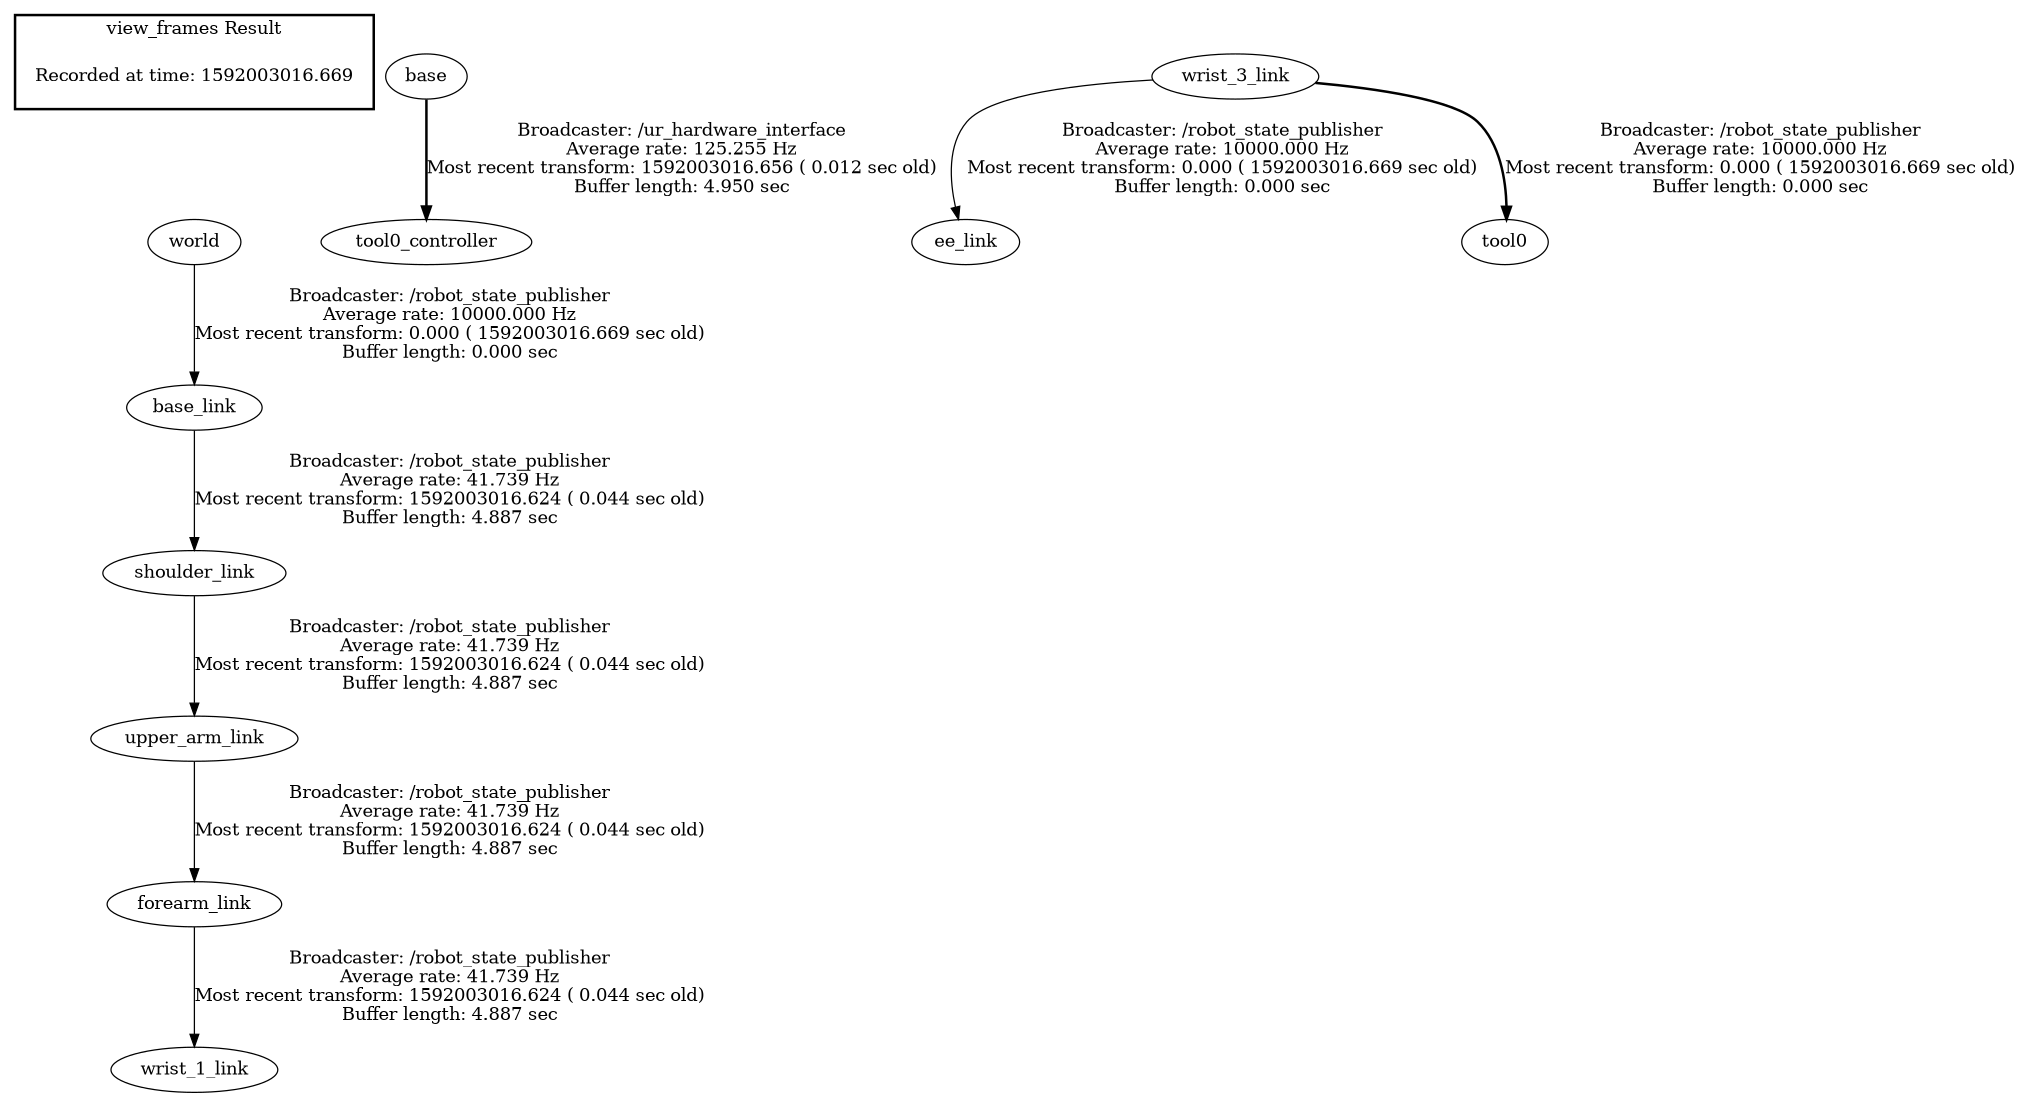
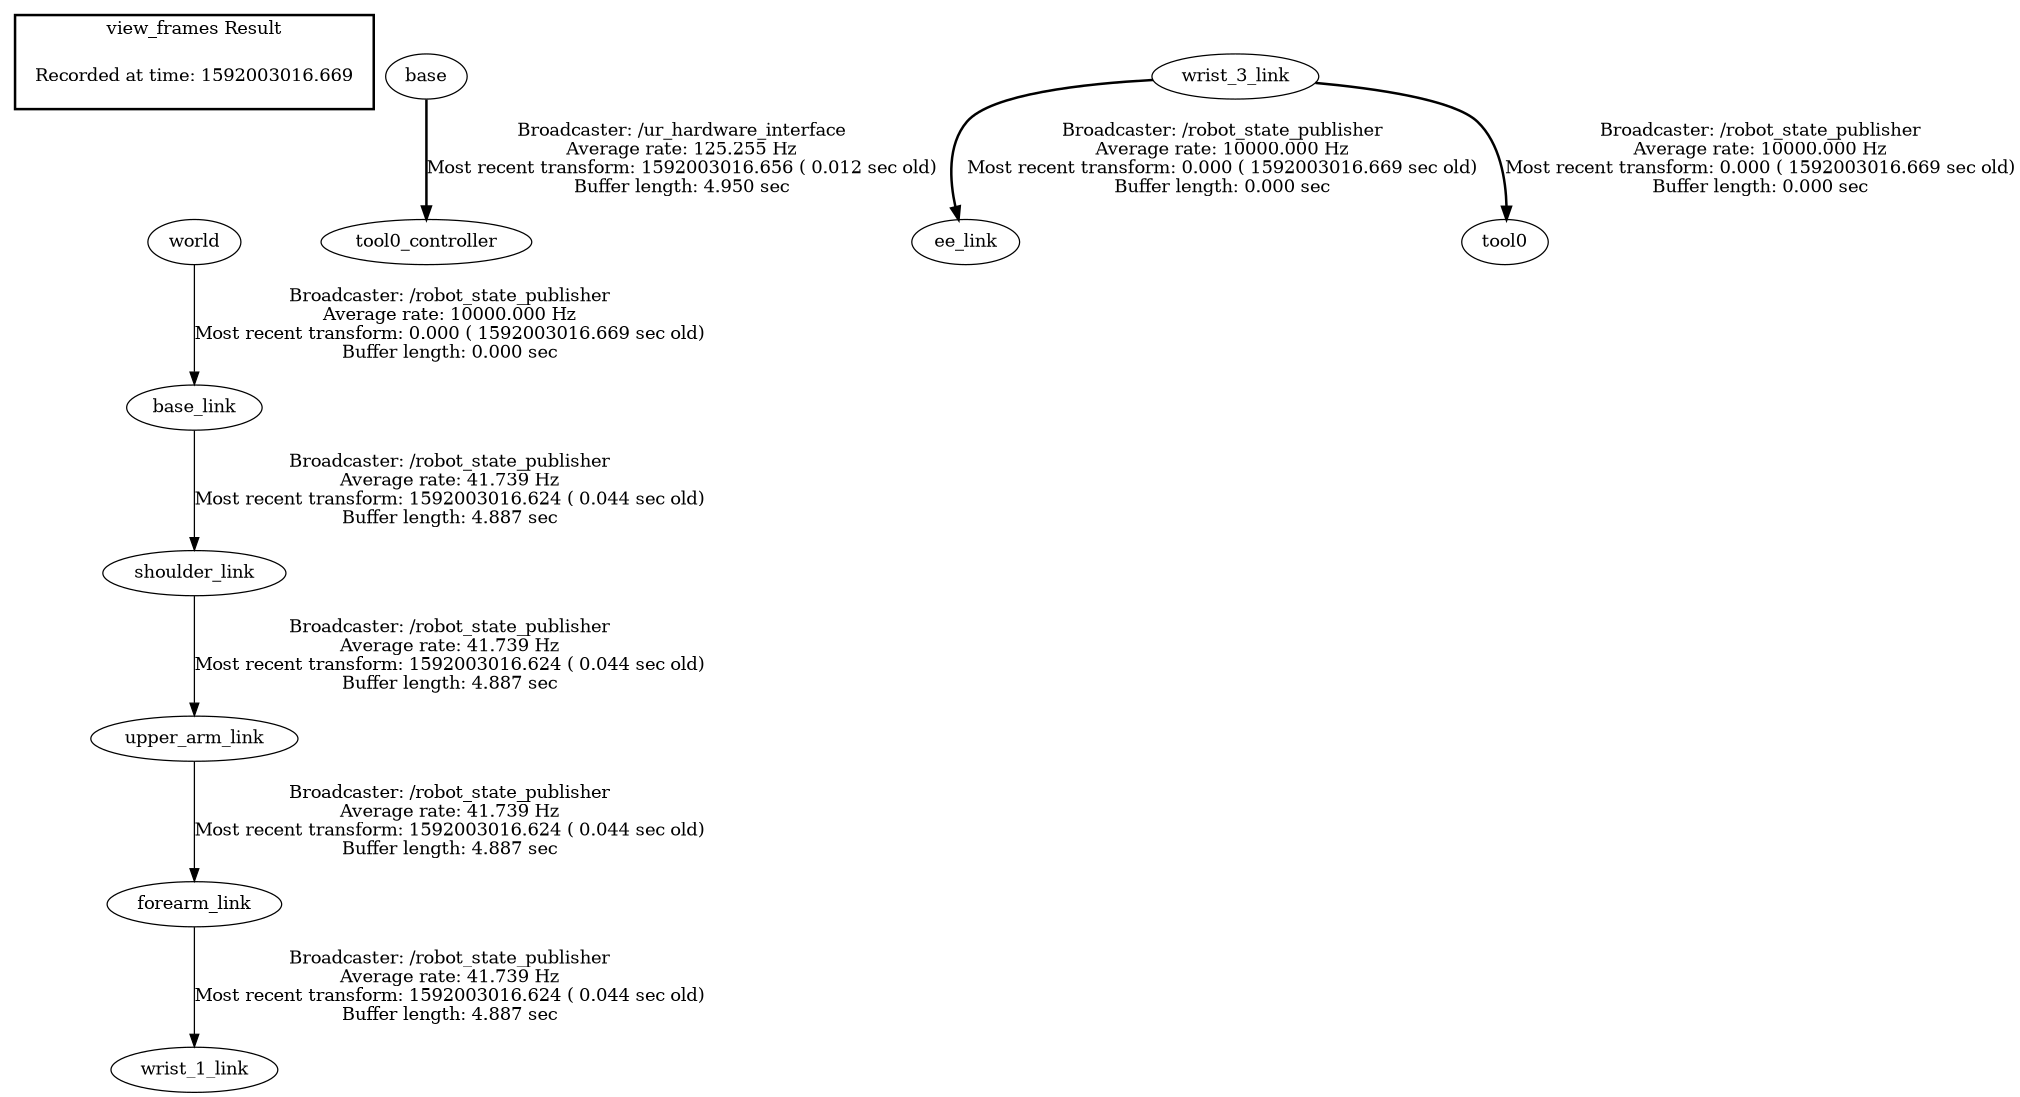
edge "wrist_3_link" -> "ee_link": style solid -> bold
